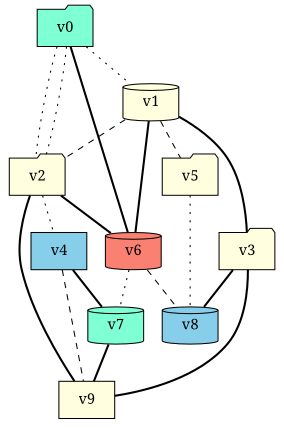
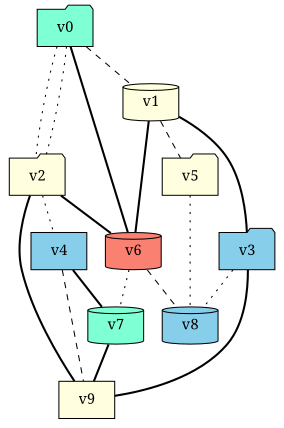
edge "v0" -- "v1": style dotted -> dashed
edge "v1" -- "v2": removed
node "v3": fillcolor lightyellow -> skyblue
edge "v3" -- "v8": style bold -> dotted
